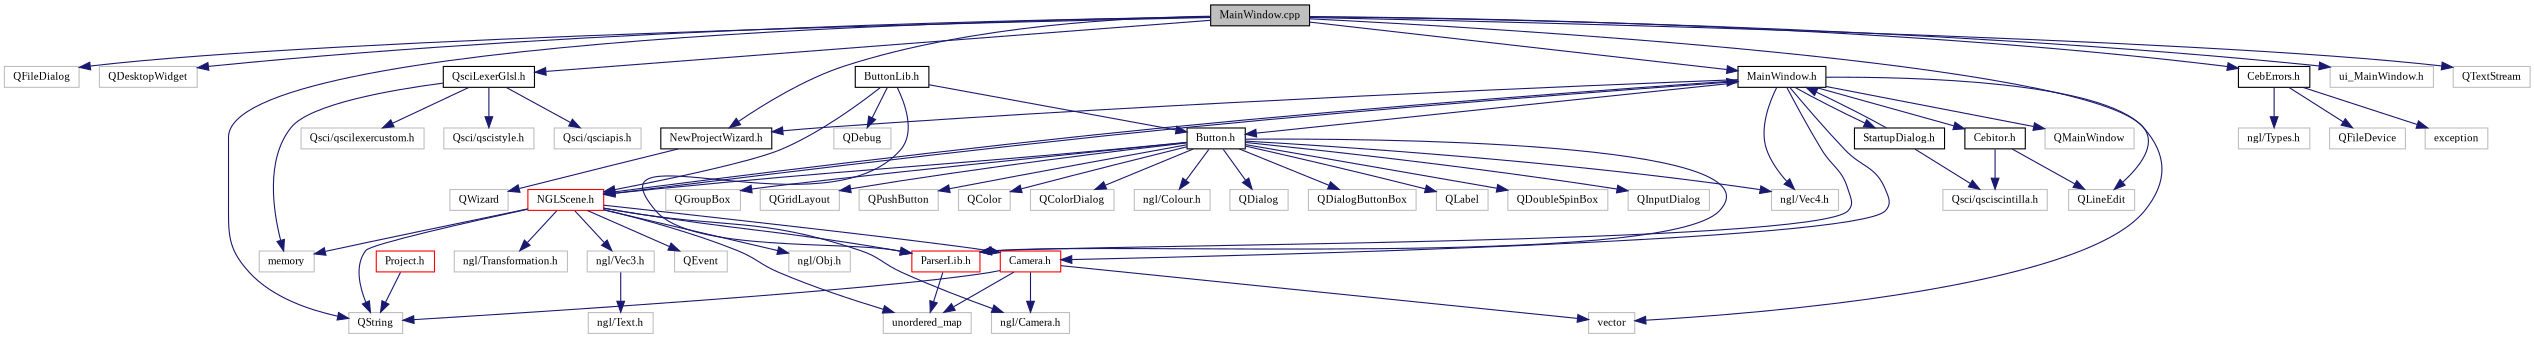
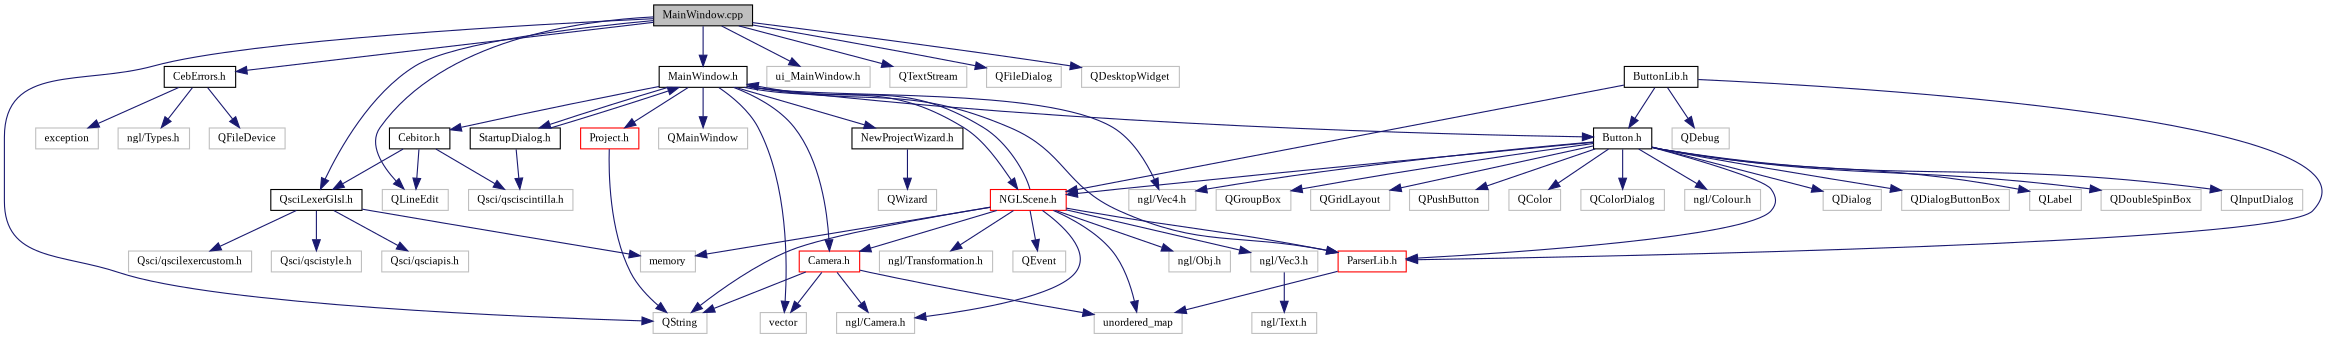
edge "MainWindow.cpp" -> "NewProjectWizard.h": removed
edge "MainWindow.h" -> "Project.h": added
edge "Cebitor.h" -> "QsciLexerGlsl.h": added
